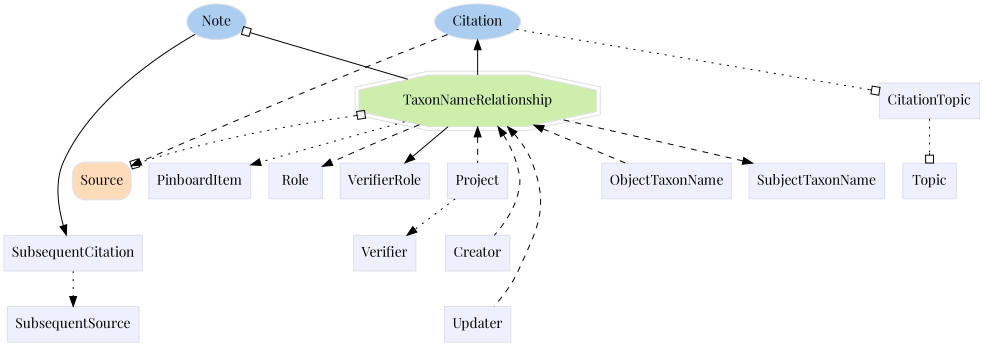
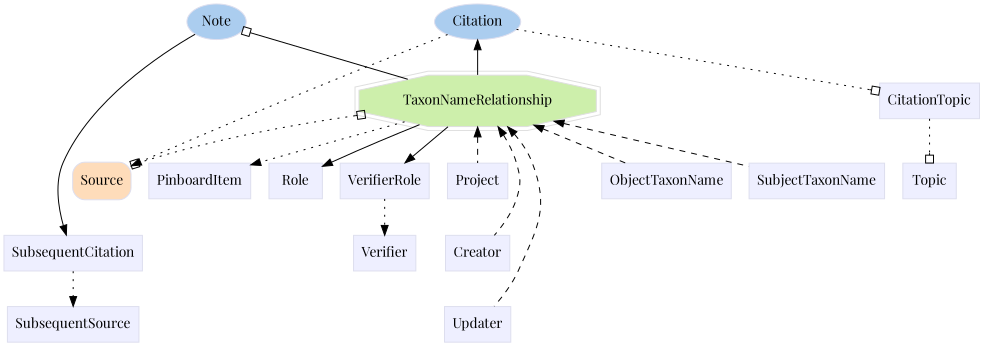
edge "Citation" -> "Source": style dashed -> dotted
edge "TaxonNameRelationship" -> "SubjectTaxonName": reversed
edge "TaxonNameRelationship" -> "Role": style dashed -> solid
edge "Project" -> "Verifier": now "VerifierRole" -> "Verifier"
